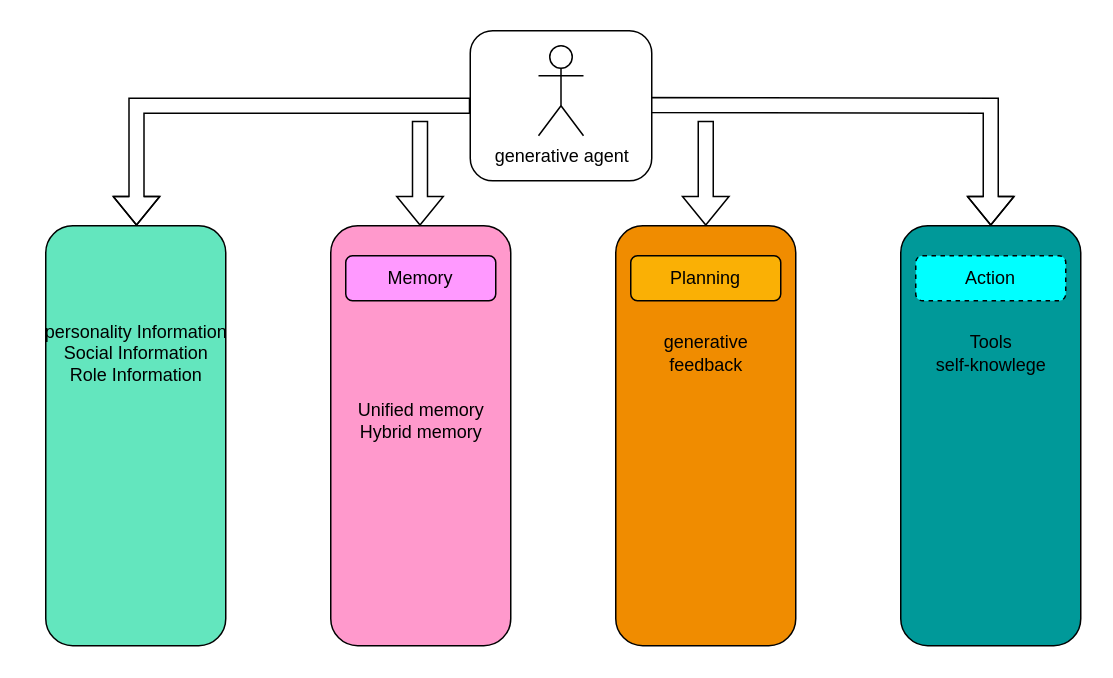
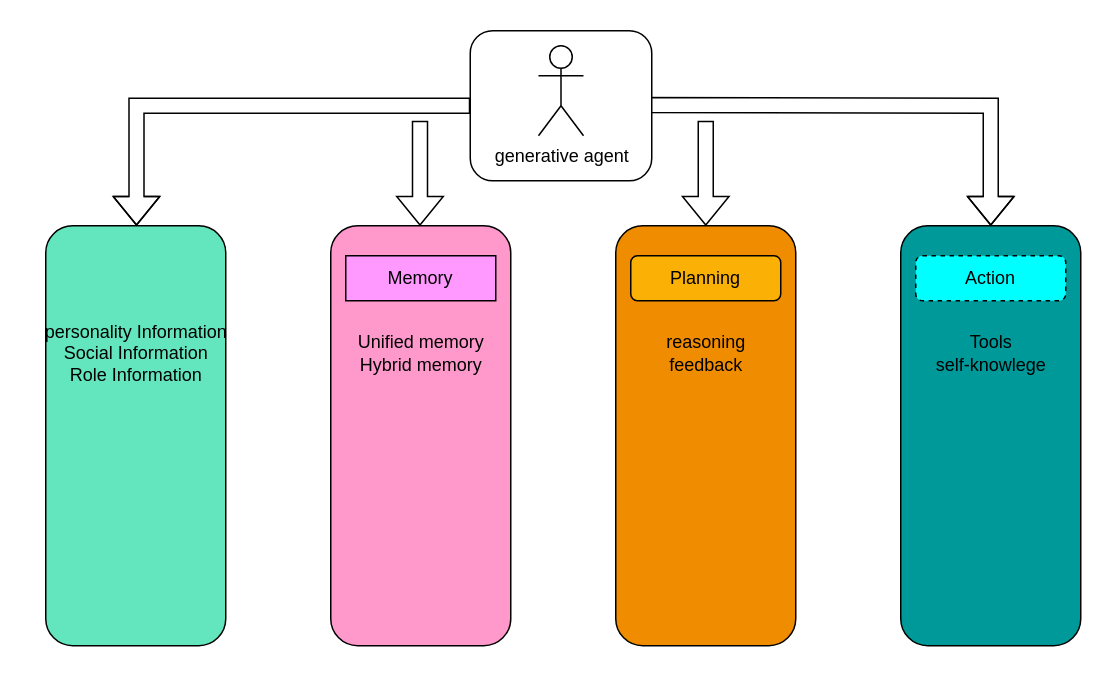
node "Memory": shape rounded rectangle -> rectangle
node "generative feedback": label "generative feedback" -> "reasoning feedback"
node "Unified memory Hybrid memory": moved (421, 421) -> (421, 353)
